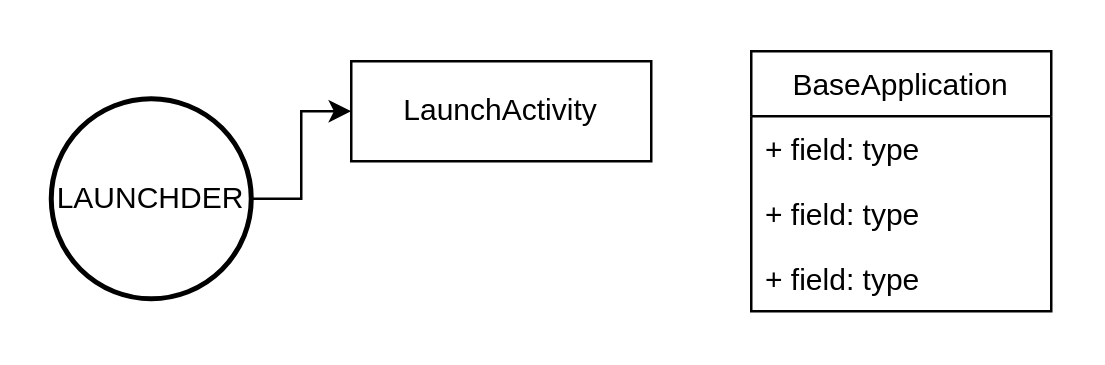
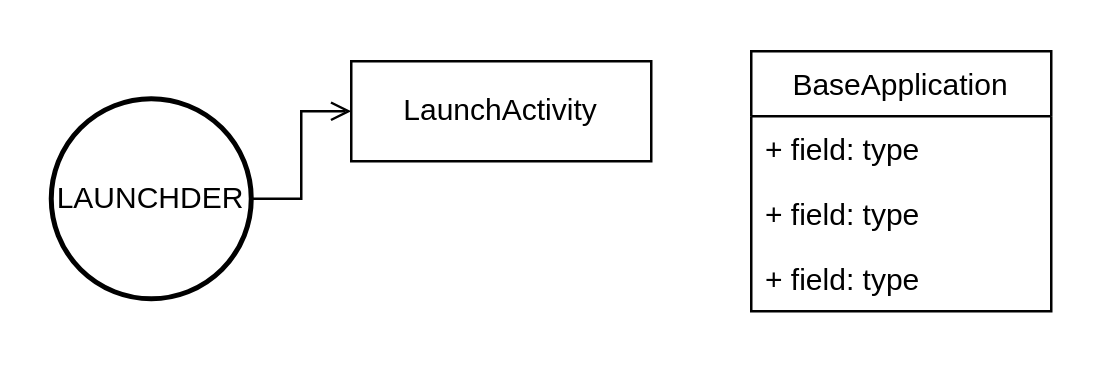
edge "LAUNCHDER" -> "LaunchActivity": arrowhead classic -> open
